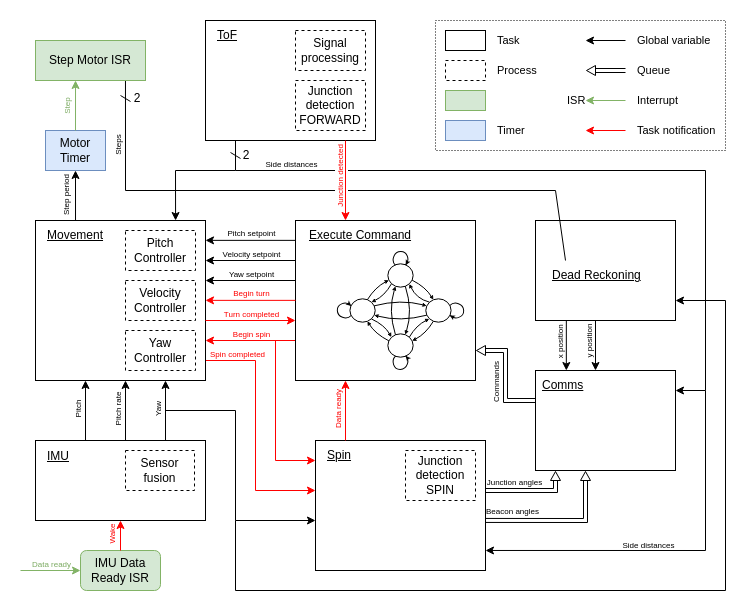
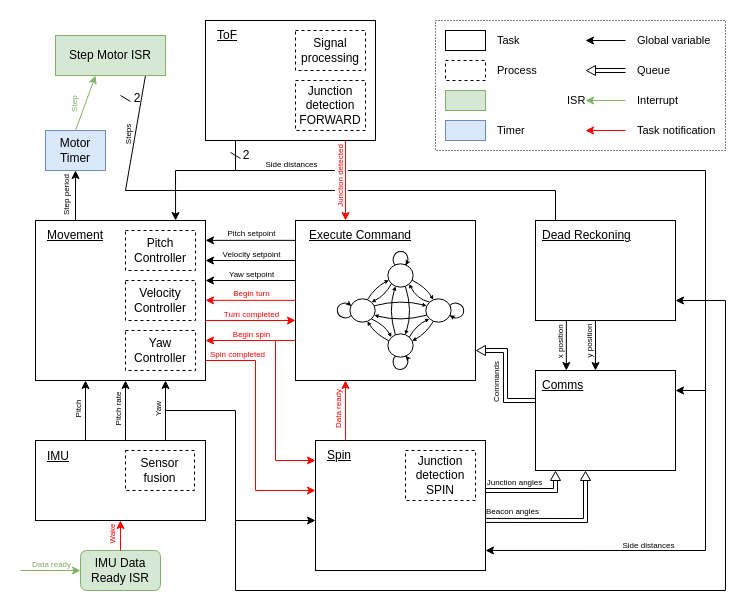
node "Step Motor ISR": moved (91, 61) -> (111, 56)
node "Dead Reckoning": moved (603, 276) -> (593, 236)
